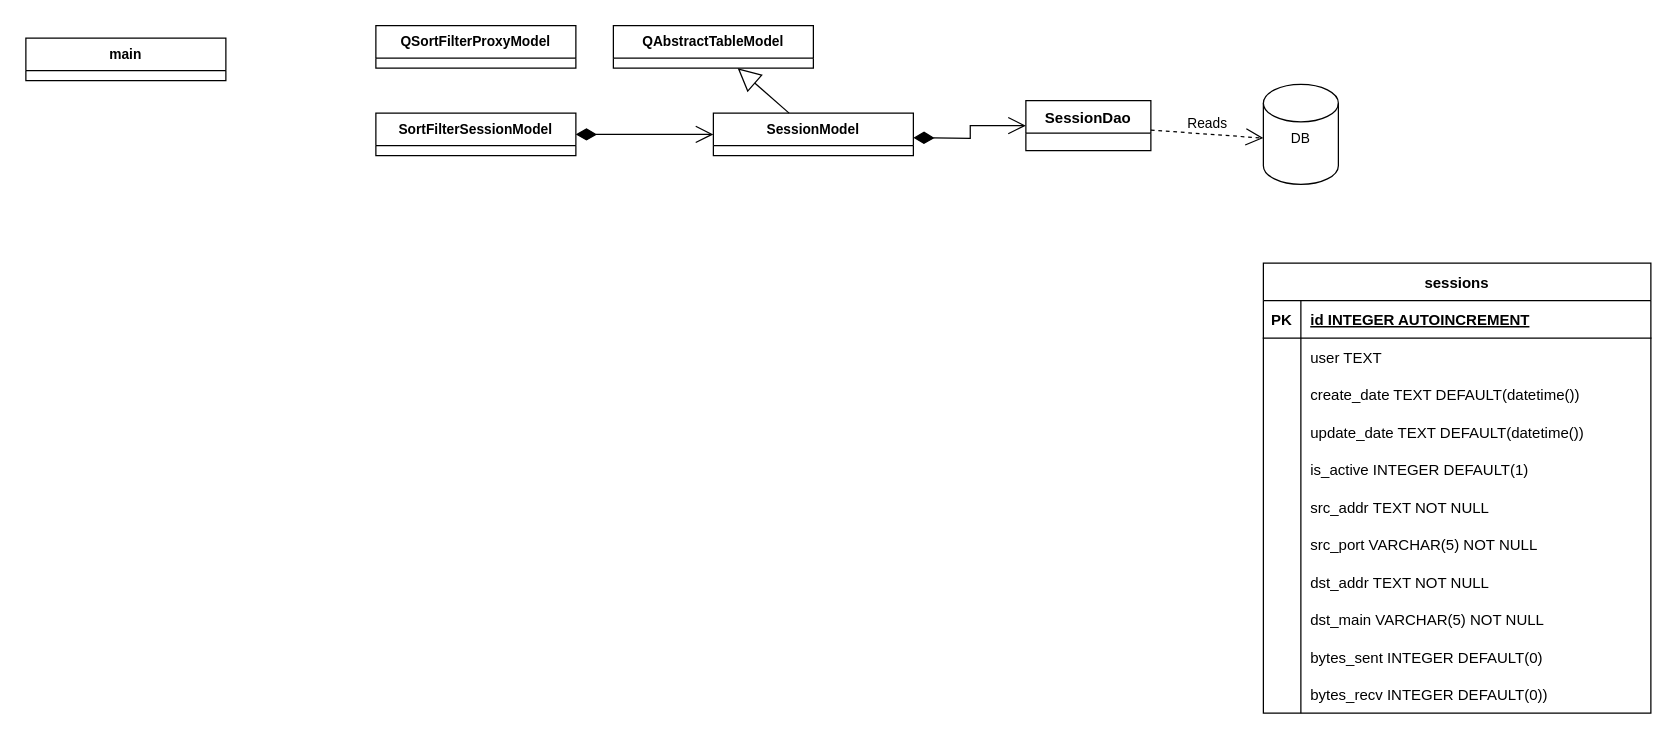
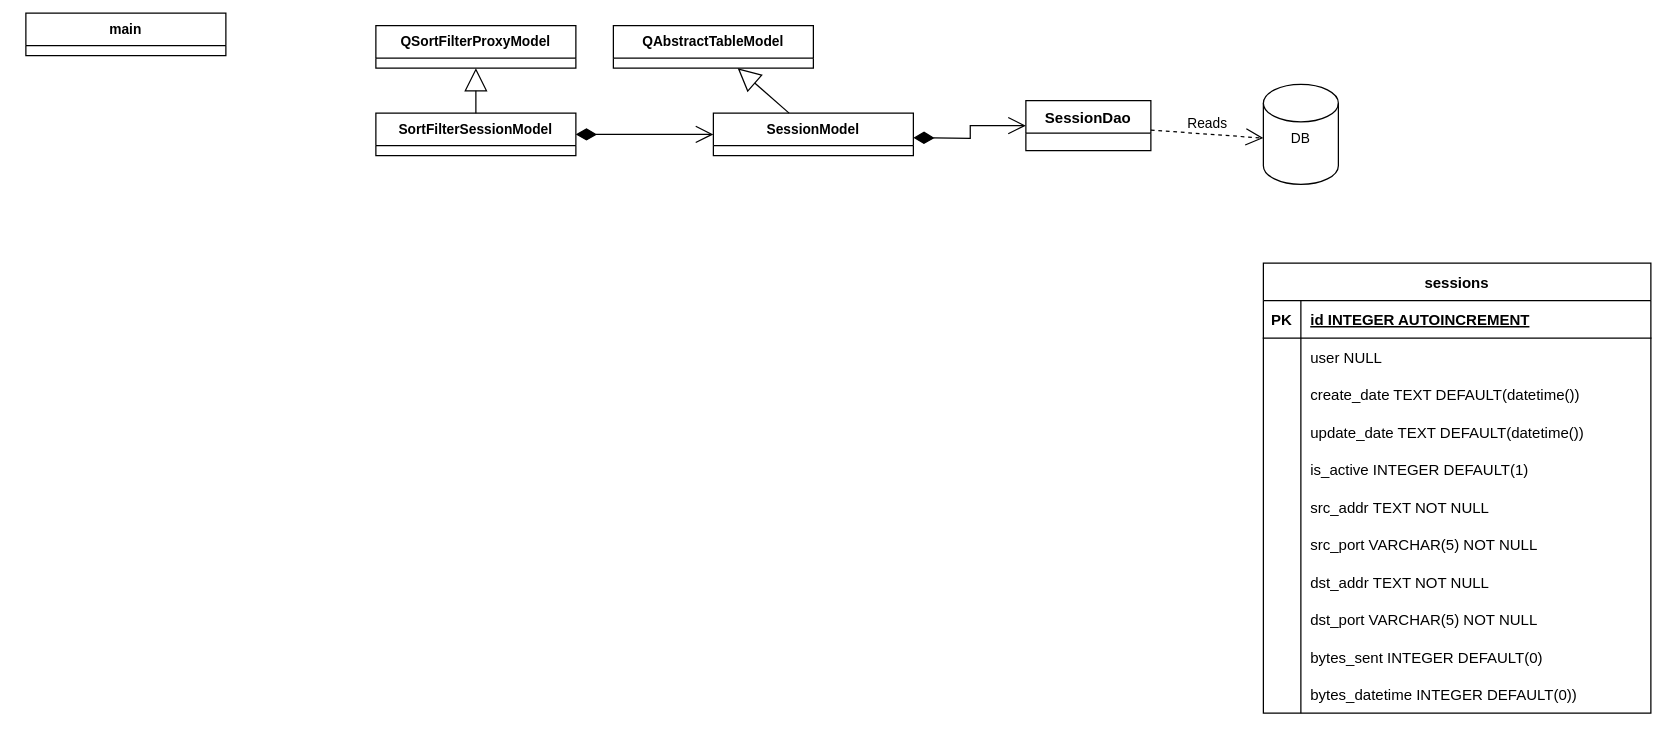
node "main": moved (126, 59) -> (126, 34)
edge "SortFilterSessionModel" -> "QSortFilterProxyModel": added
node "user TEXT": label "user TEXT" -> "user NULL"
node "dst_main VARCHAR(5) NOT NULL": label "dst_main VARCHAR(5) NOT NULL" -> "dst_port VARCHAR(5) NOT NULL"
node "bytes_recv INTEGER DEFAULT(0))": label "bytes_recv INTEGER DEFAULT(0))" -> "bytes_datetime INTEGER DEFAULT(0))"
